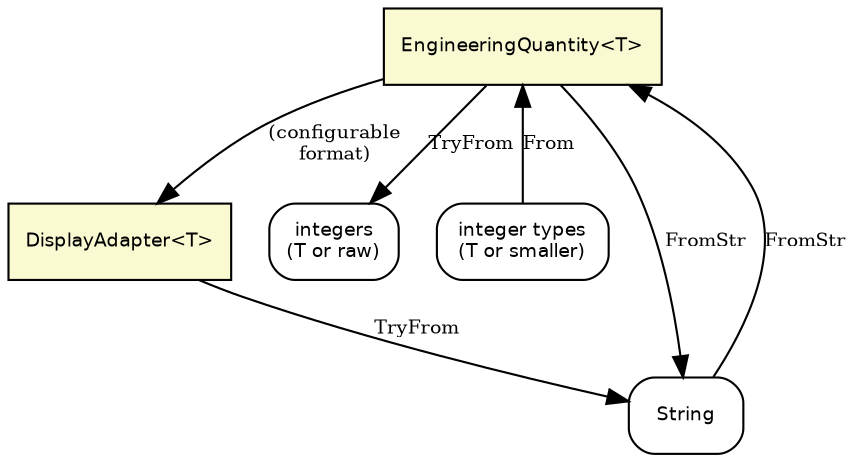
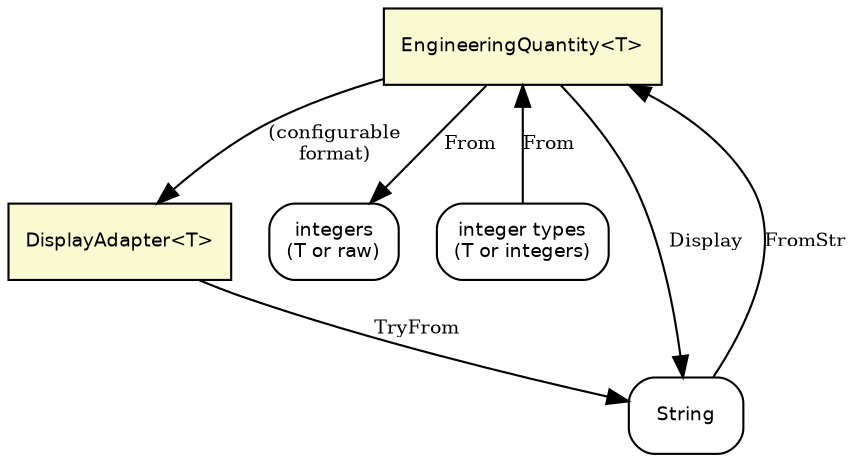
edge "EngineeringQuantity<T>" -> "integers (T or raw)": label "TryFrom" -> "From"
node "integer types (T or smaller)": label "integer types (T or smaller)" -> "integer types (T or integers)"
edge "EngineeringQuantity<T>" -> "String": label "FromStr" -> "Display"
